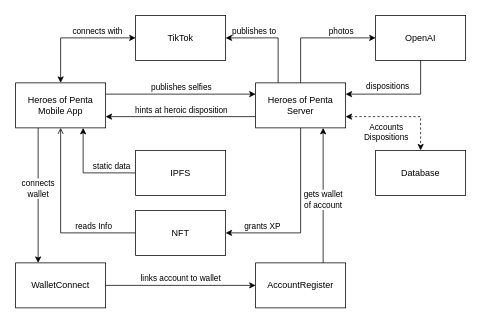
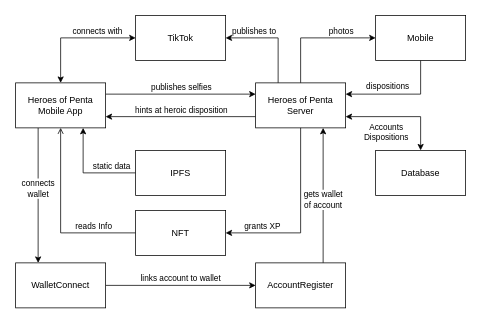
node "OpenAI": label "OpenAI" -> "Mobile"
edge "Heroes of Penta Server" -- "Database": style dashed -> solid
